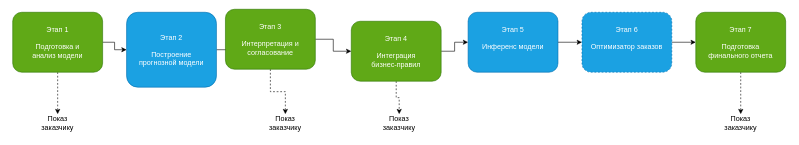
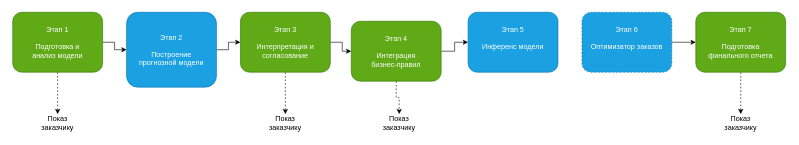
node "Этап 3 Интерпретация и согласование": moved (270, 39) -> (285, 42)
edge "Этап 5 Инференс модели" -> "Этап 6 Оптимизатор заказов": removed
